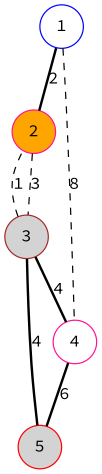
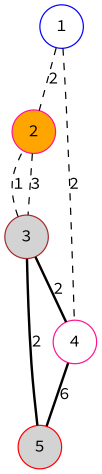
edge "1" -- "2": style bold -> dashed
edge "1" -- "4": label "8" -> "2"
edge "3" -- "4": label "4" -> "2"
edge "3" -- "5": label "4" -> "2"
